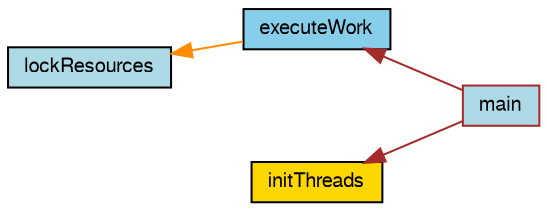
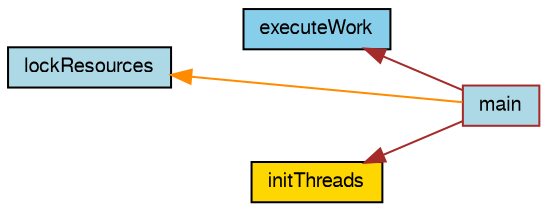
edge "executeWork" -> "lockResources": now "main" -> "lockResources"
